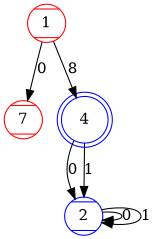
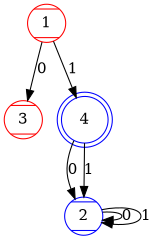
edge "1" -> "4": label "8" -> "1"
node "7": label "7" -> "3"
